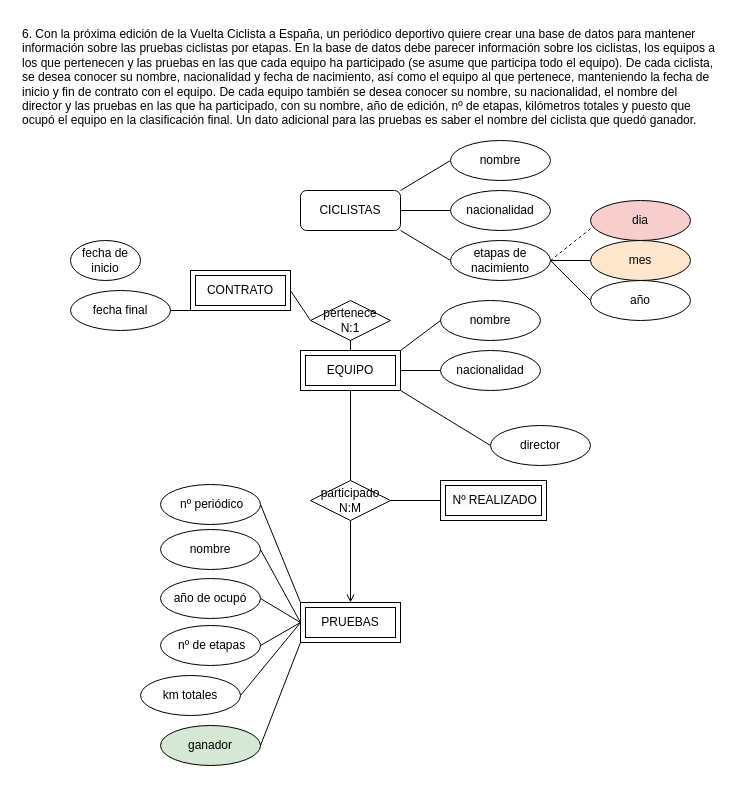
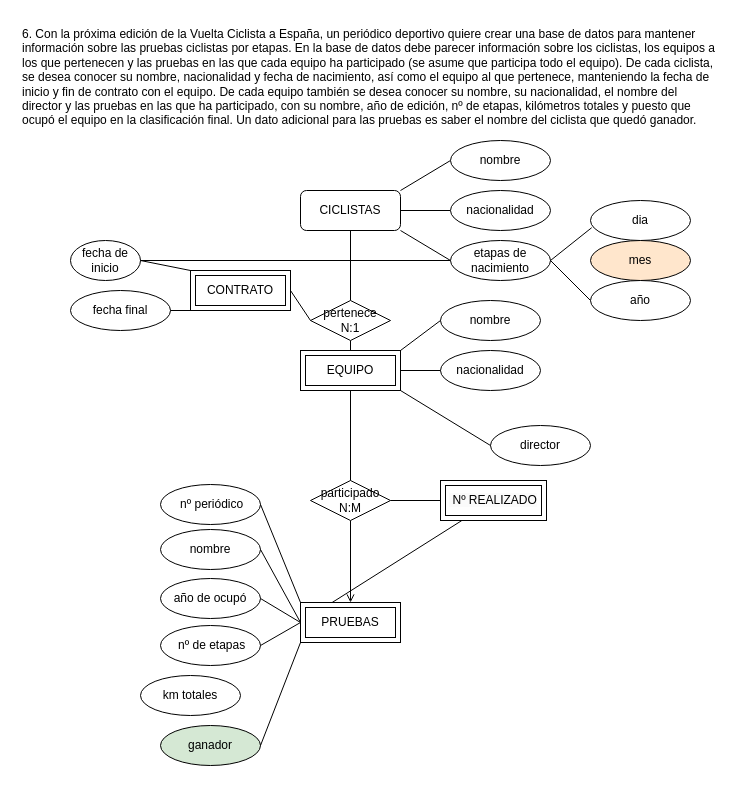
node "dia": fillcolor #f8cecc -> #ffffff
edge "dia" -- "etapas de nacimiento": style dashed -> solid
edge "etapas de nacimiento" -- "mes": now "etapas de nacimiento" -- "fecha de inicio"
edge "fecha de inicio" -- "CONTRATO": added
edge "CICLISTAS" -- "pertenece N:1": added
edge "PRUEBAS" -- "km totales": now "PRUEBAS" -- "Nº REALIZADO"
